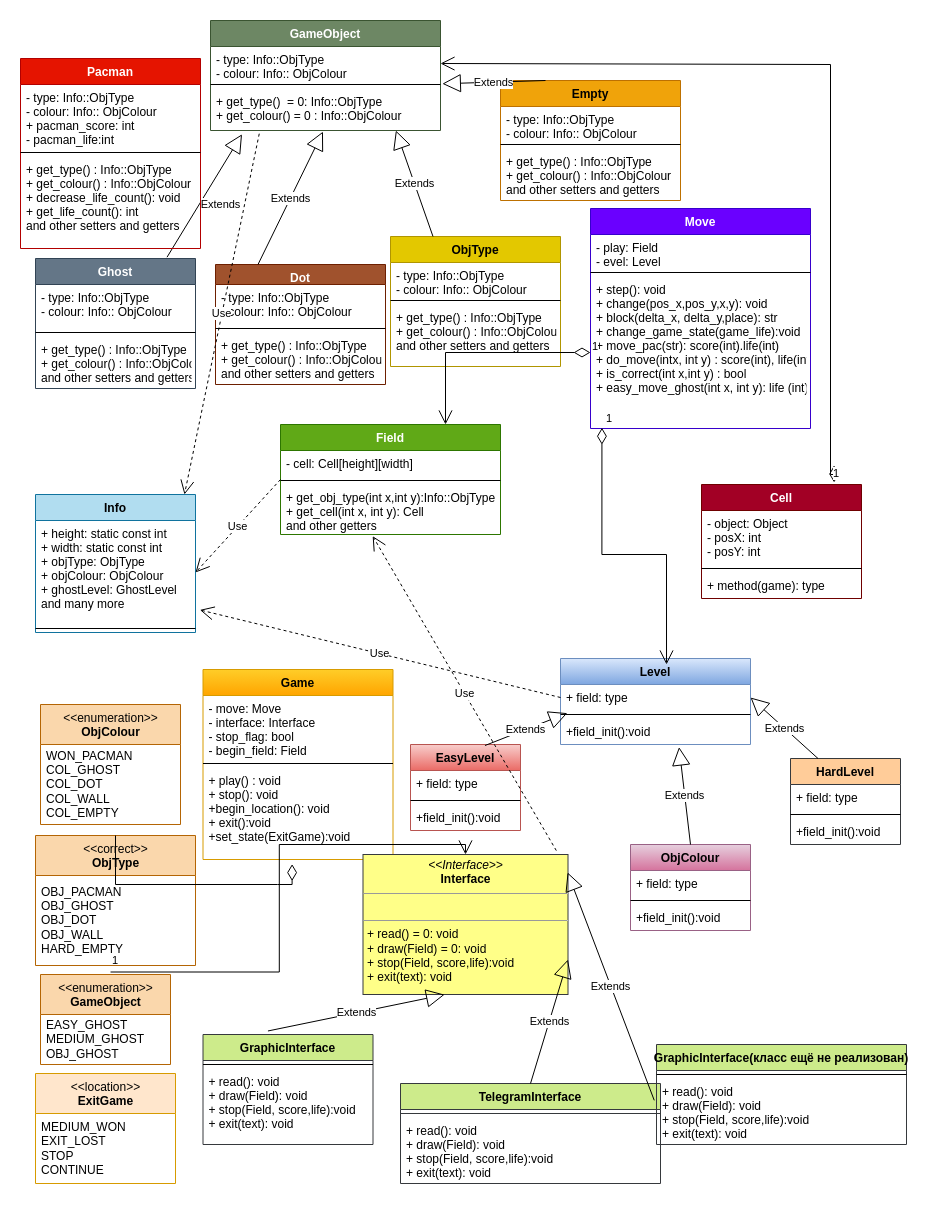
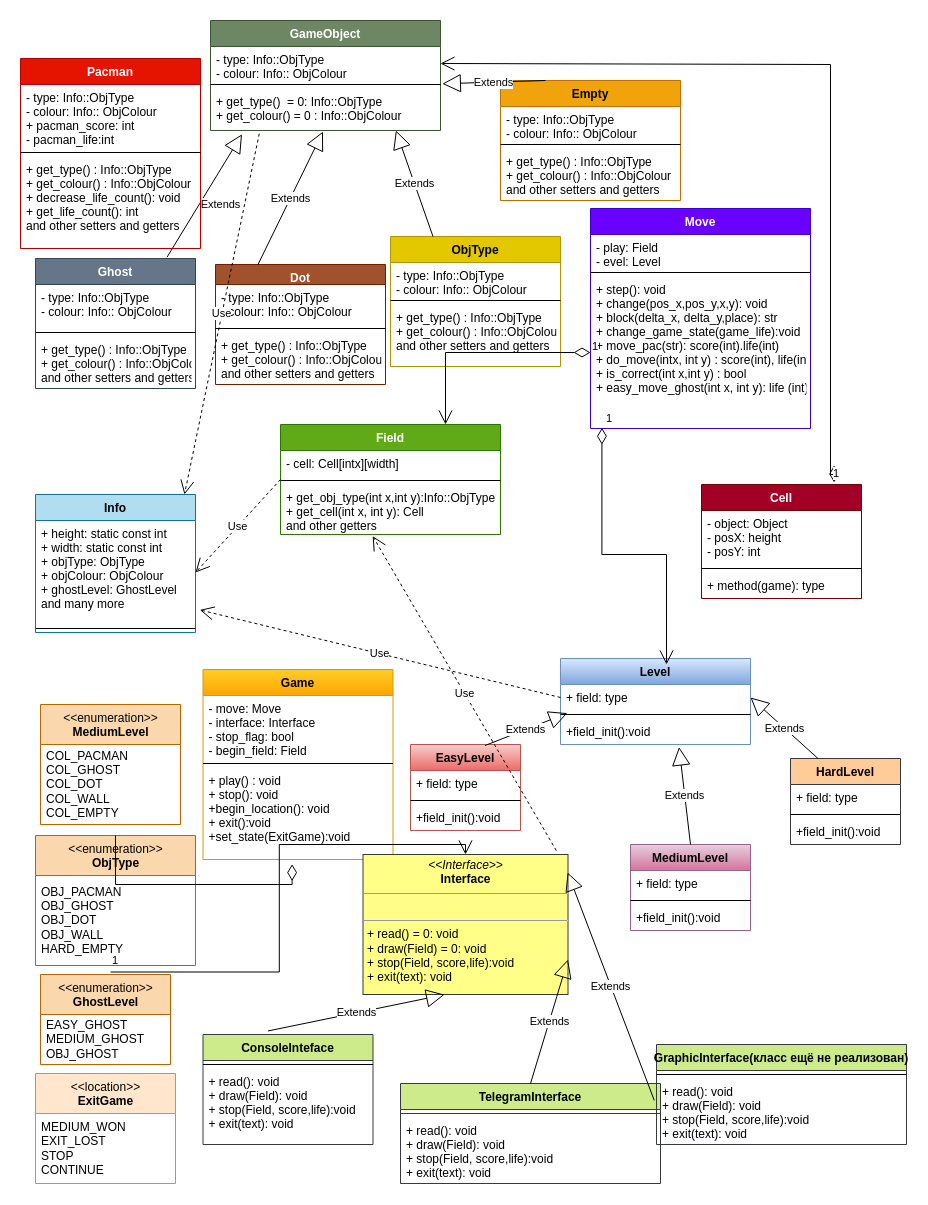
node "- cell: Cell[height][width]": label "- cell: Cell[height][width]" -> "- cell: Cell[intx][width]"
node "- object: Object - posX: int - posY: int": label "- object: Object - posX: int - posY: int" -> "- object: Object - posX: height - posY: int"
node "<<enumeration>> ObjColour": label "<<enumeration>> ObjColour" -> "<<enumeration>> MediumLevel"
node "WON_PACMAN COL_GHOST COL_DOT COL_WALL COL_EMPTY": label "WON_PACMAN COL_GHOST COL_DOT COL_WALL COL_EMPTY" -> "COL_PACMAN COL_GHOST COL_DOT COL_WALL COL_EMPTY"
node "<<correct>> ObjType": label "<<correct>> ObjType" -> "<<enumeration>> ObjType"
node "ObjColour": label "ObjColour" -> "MediumLevel"
node "<<enumeration>> GameObject": label "<<enumeration>> GameObject" -> "<<enumeration>> GhostLevel"
node "GraphicInterface": label "GraphicInterface" -> "ConsoleInteface"
